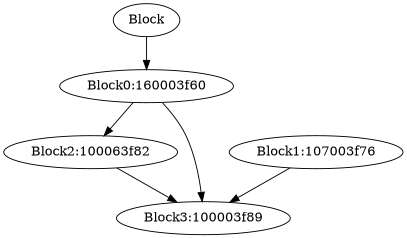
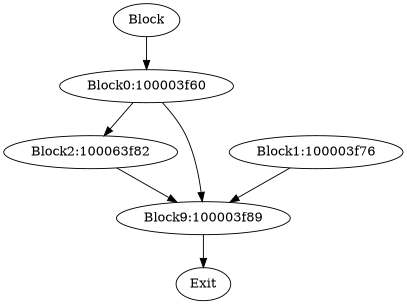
node "Block0:160003f60": label "Block0:160003f60" -> "Block0:100003f60"
node "Block1:107003f76": label "Block1:107003f76" -> "Block1:100003f76"
node "Block3:100003f89": label "Block3:100003f89" -> "Block9:100003f89"
node "Exit": added
